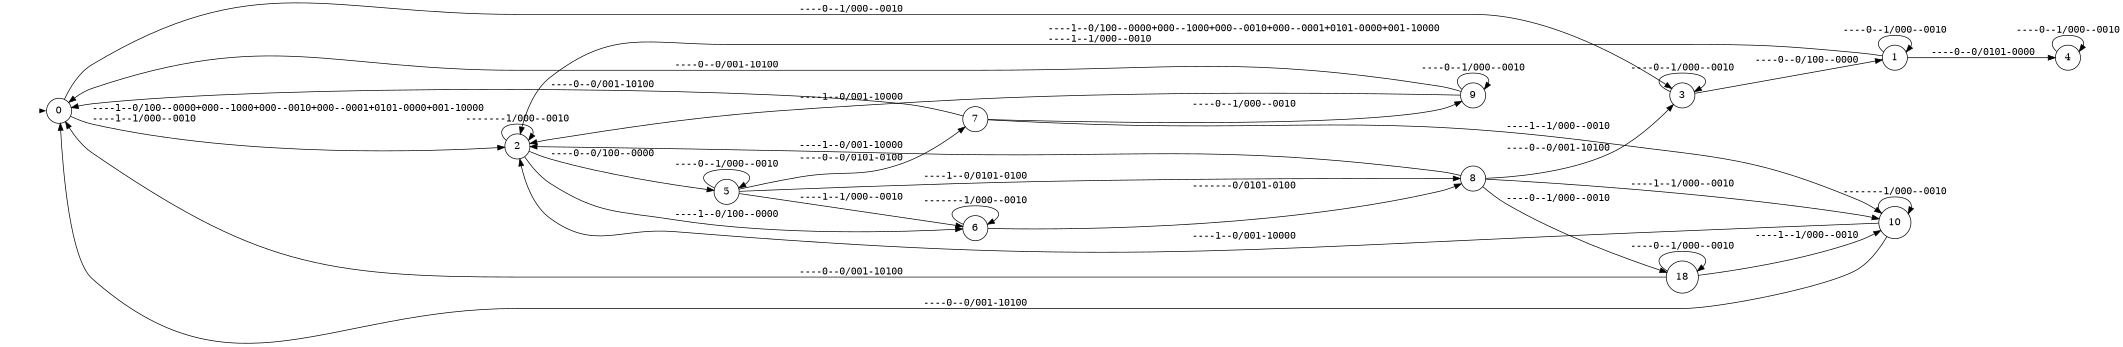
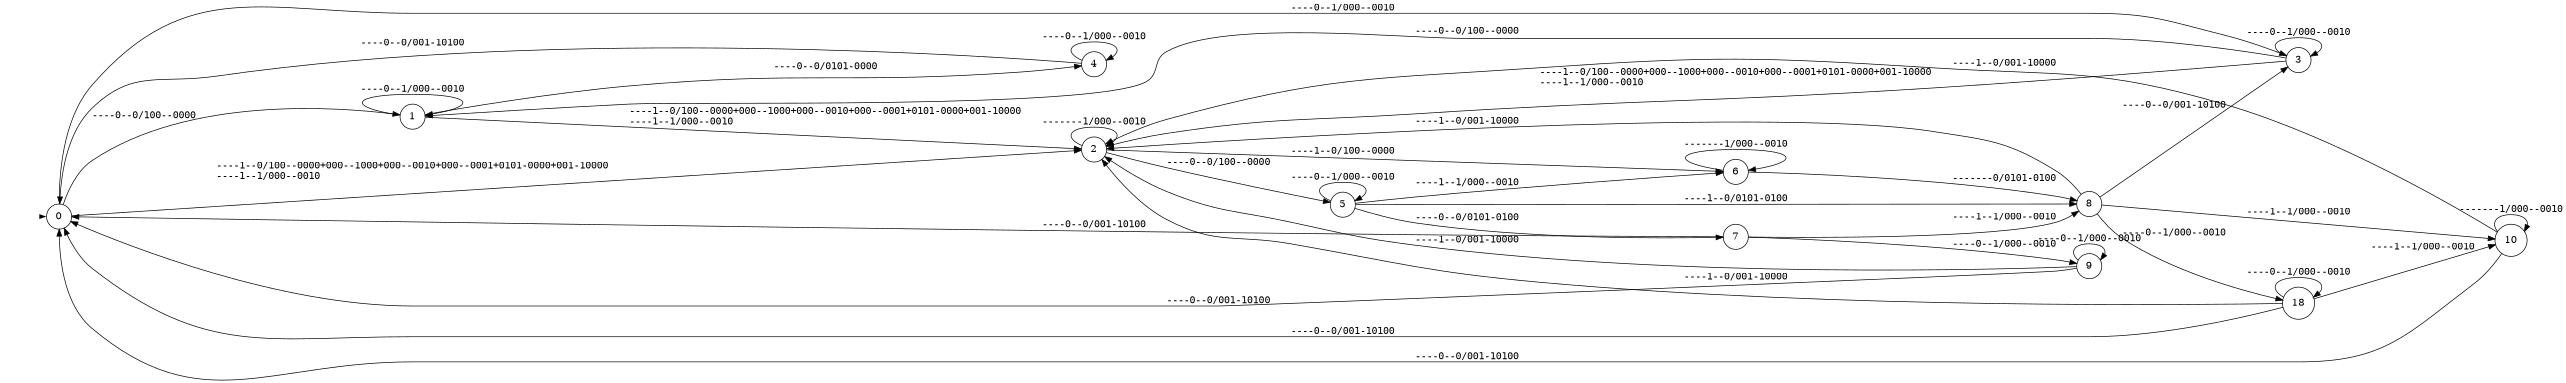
edge "4" -> "0": added, label "----0--0/001-10100"
edge "3" -> "2": added, label "----1--0/100--0000+000--1000+000--0010+000--0001+0101-0000+001-10000 ----1--1/000--0010"
edge "0" -> "1": added, label "----0--0/100--0000"
edge "7" -> "10": now "7" -> "8"
edge "18" -> "2": added, label "----1--0/001-10000"
